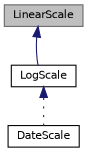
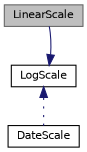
edge "LogScale" -> "LinearScale": reversed
